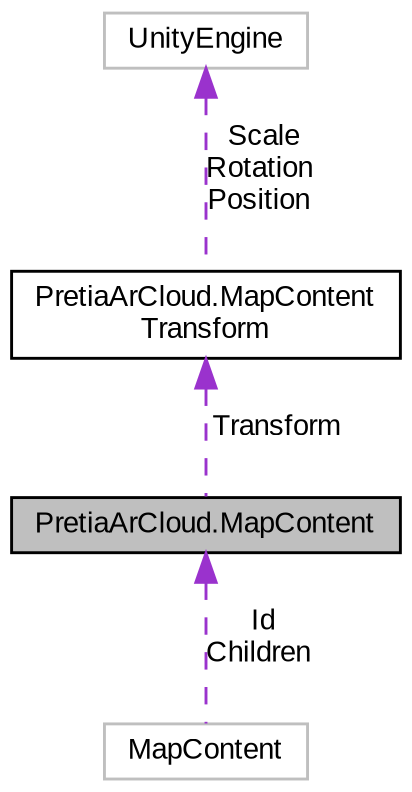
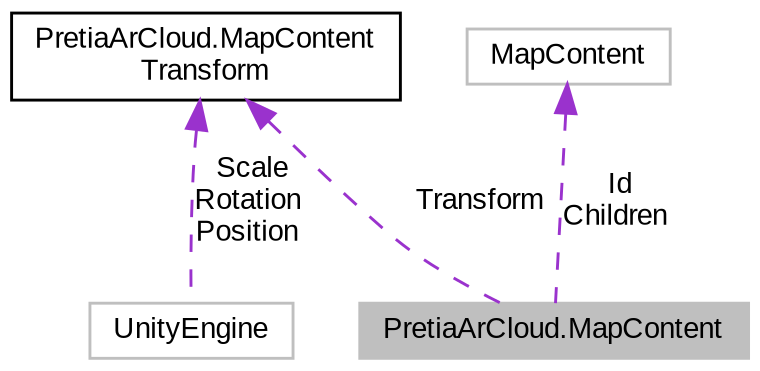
edge "PretiaArCloud.MapContent Transform" -> "UnityEngine": reversed
node "PretiaArCloud.MapContent": color black -> grey75
edge "MapContent" -> "PretiaArCloud.MapContent": reversed
